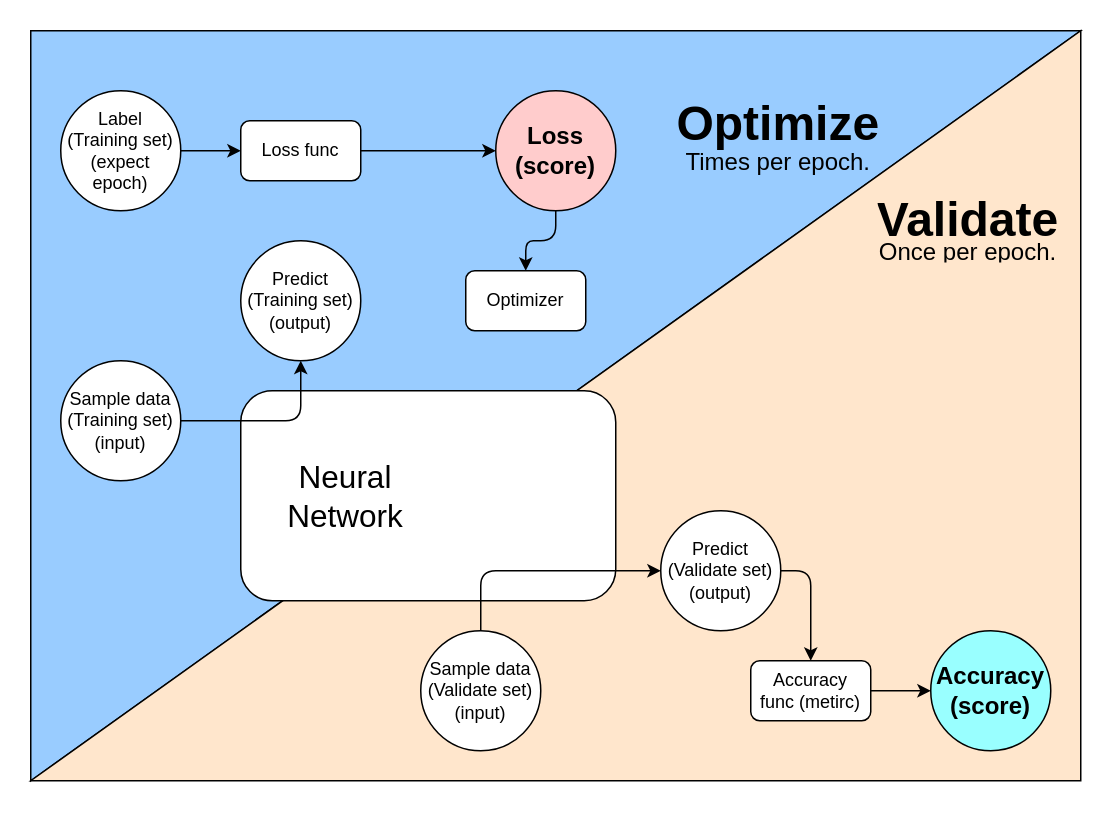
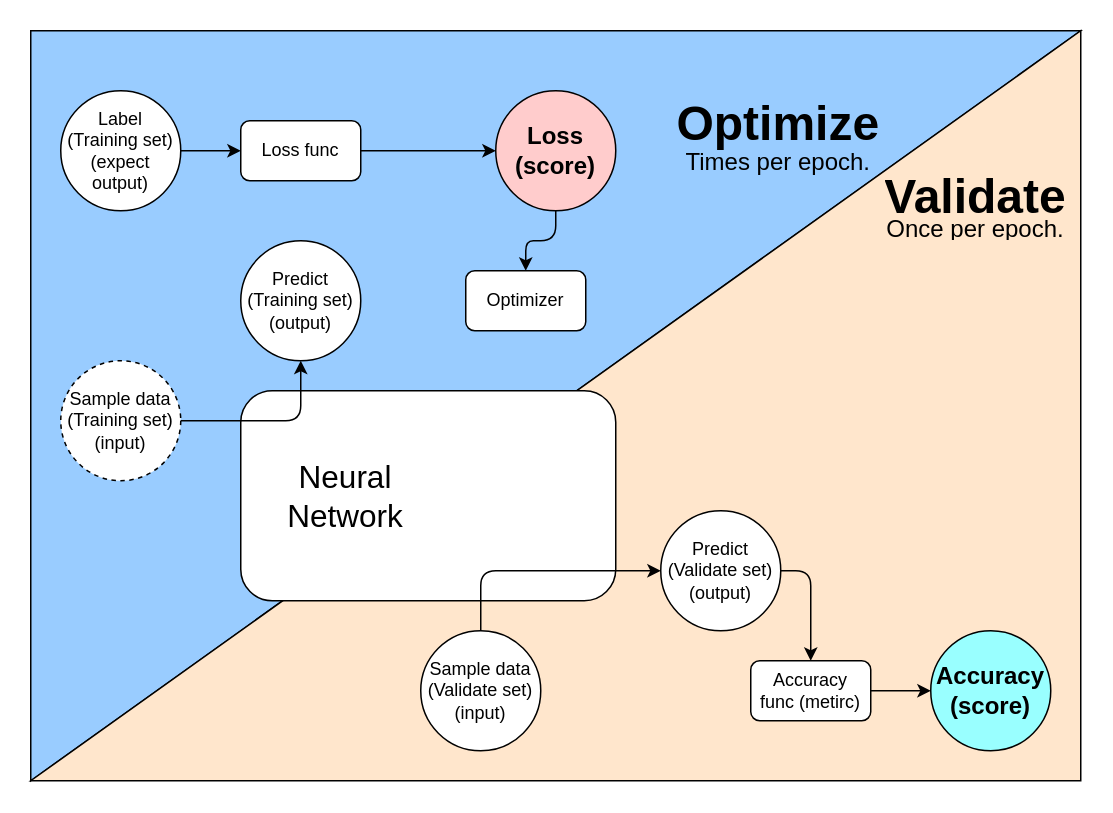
node "Label (Training set) (expect epoch)": label "Label (Training set) (expect epoch)" -> "Label (Training set) (expect output)"
node "ValidateOnce per epoch.": moved (968, 233) -> (976, 211)
node "Sample data (Training set) (input)": style solid -> dashed
